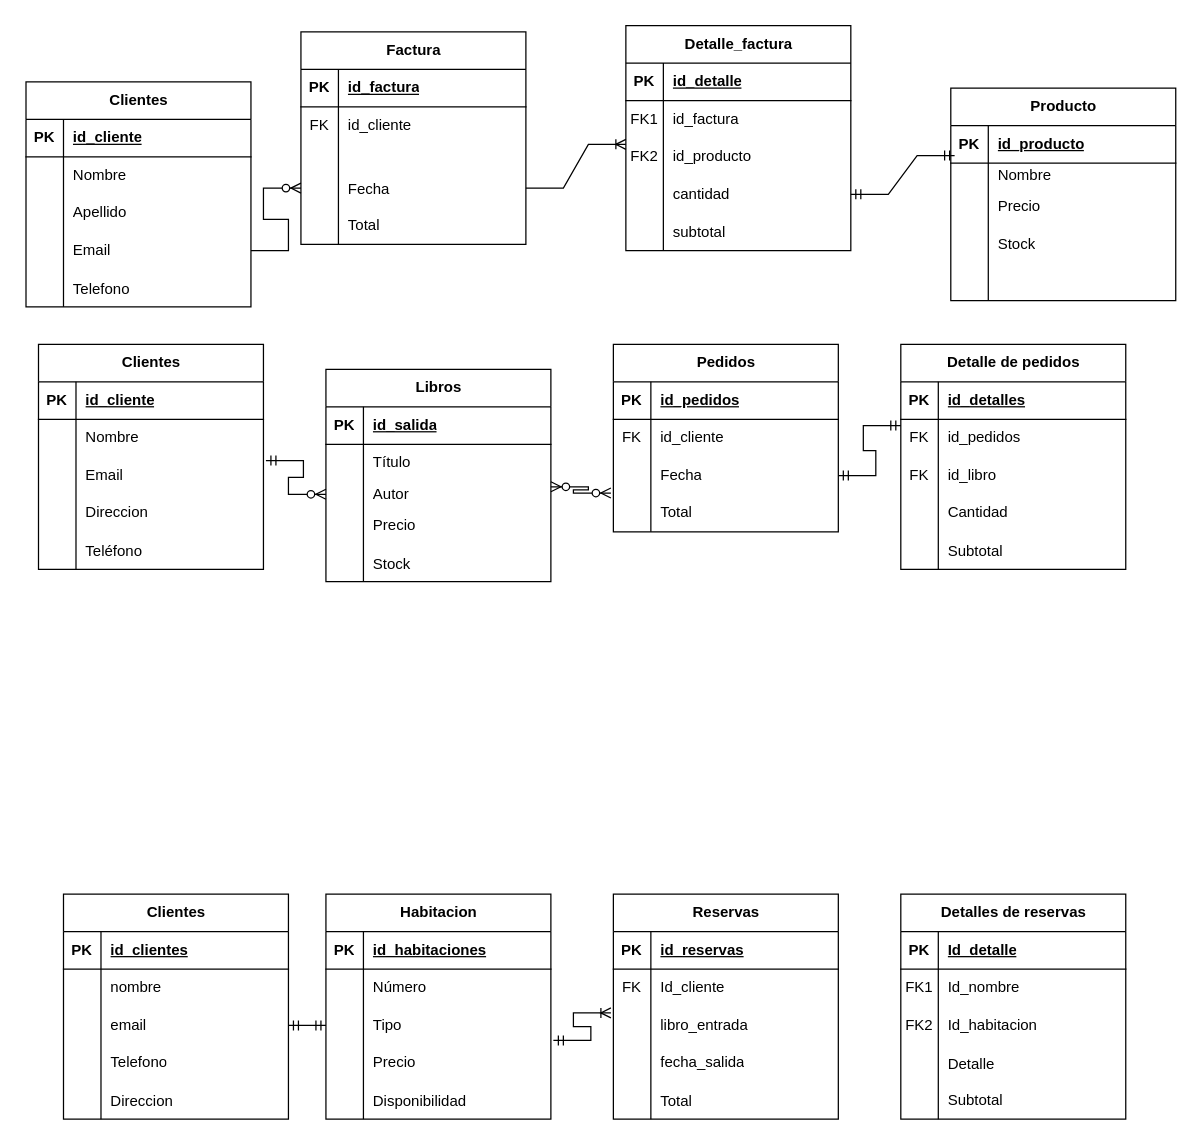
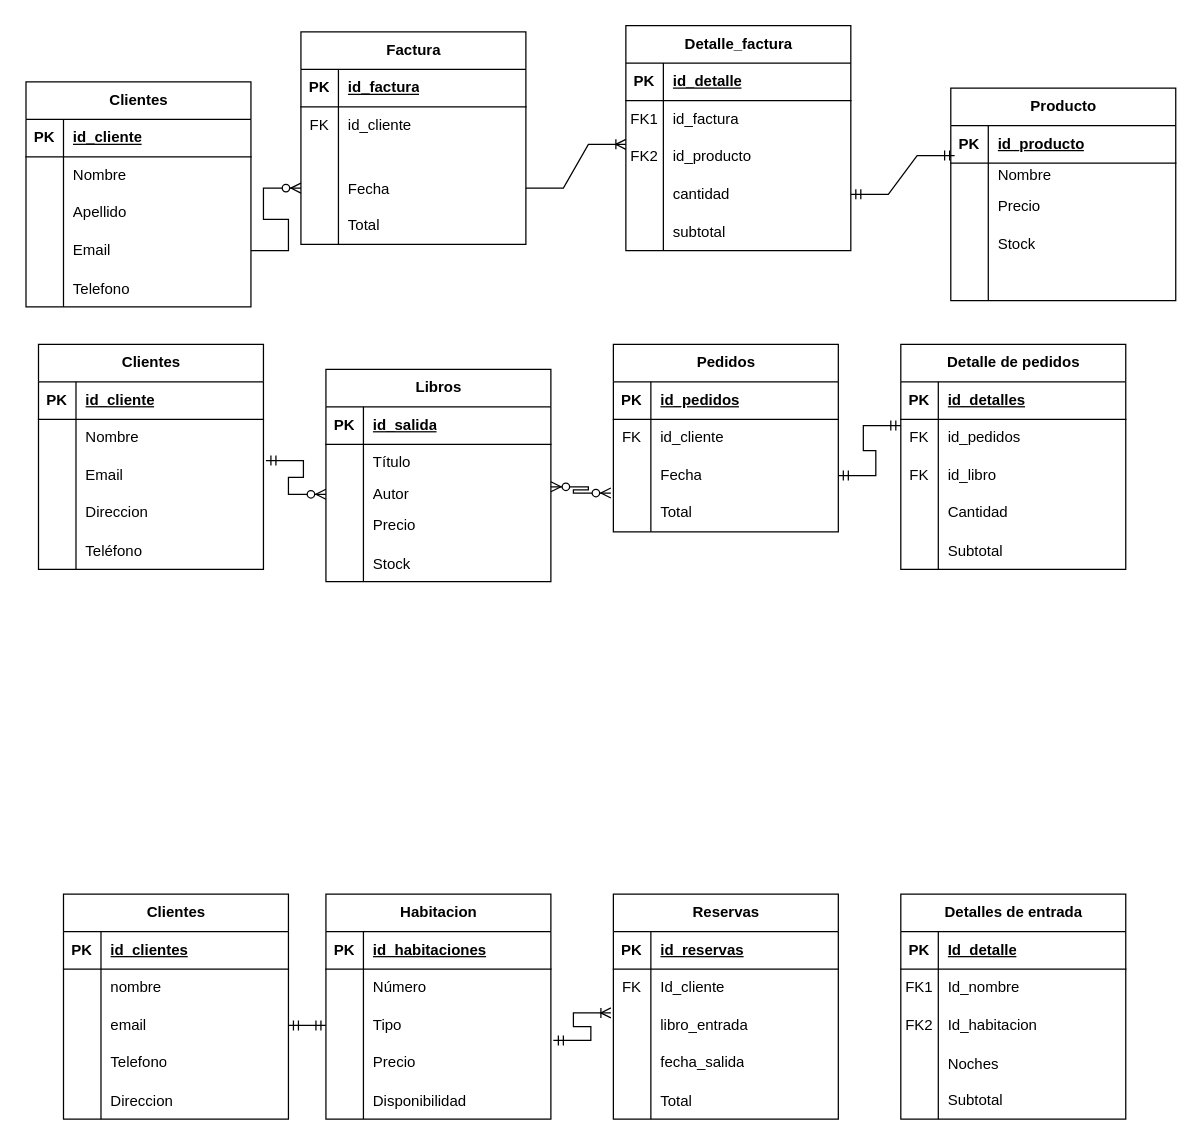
node "Detalles de reservas": label "Detalles de reservas" -> "Detalles de entrada"
node "Detalle": label "Detalle" -> "Noches"
